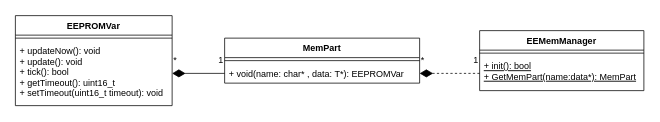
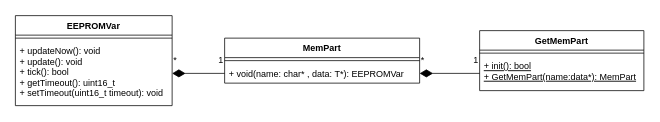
node "EEMemManager": label "EEMemManager" -> "GetMemPart"
edge "+ init(): bool + GetMemPart(name:data*): MemPart" -> "+ void(name: char* , data: T*): EEPROMVar": style dashed -> solid
